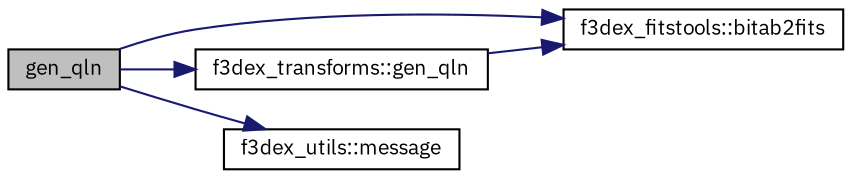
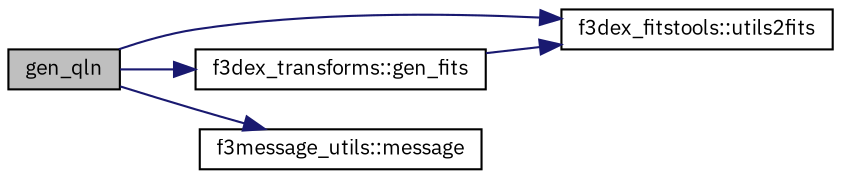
node "f3dex_fitstools::bitab2fits": label "f3dex_fitstools::bitab2fits" -> "f3dex_fitstools::utils2fits"
node "f3dex_transforms::gen_qln": label "f3dex_transforms::gen_qln" -> "f3dex_transforms::gen_fits"
node "f3dex_utils::message": label "f3dex_utils::message" -> "f3message_utils::message"
